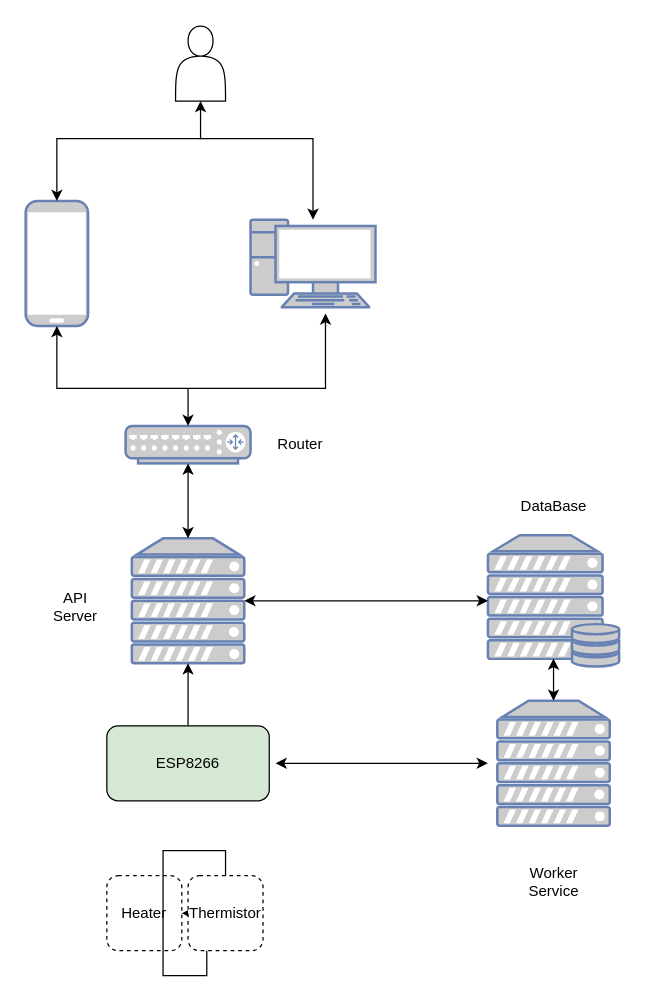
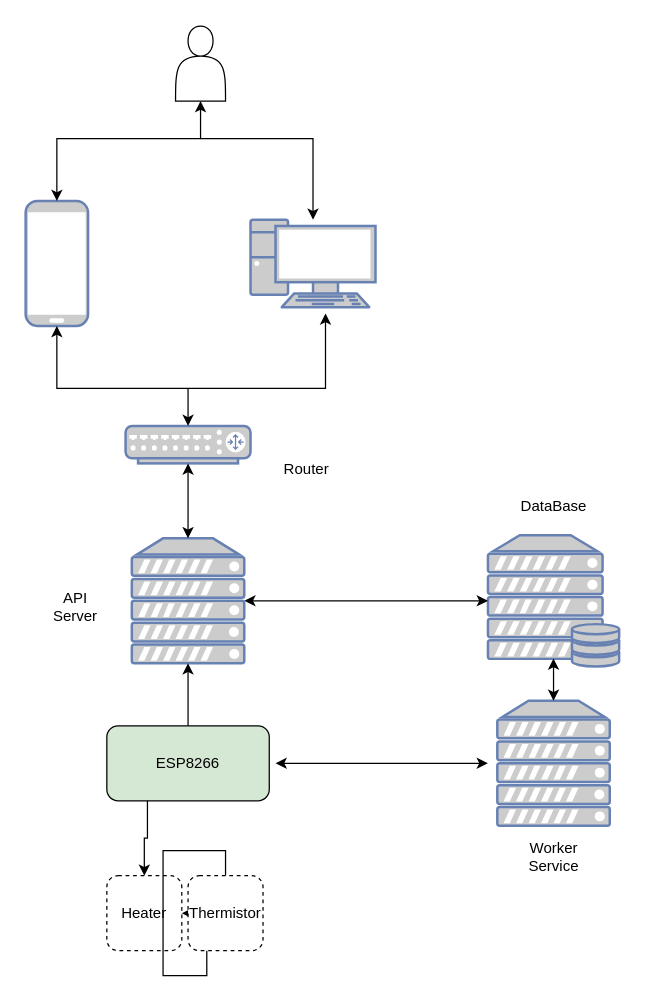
node "Router": moved (301, 444) -> (307, 469)
edge "ESP8266" -> "Heater": added
node "Worker Service": moved (554, 882) -> (554, 857)
